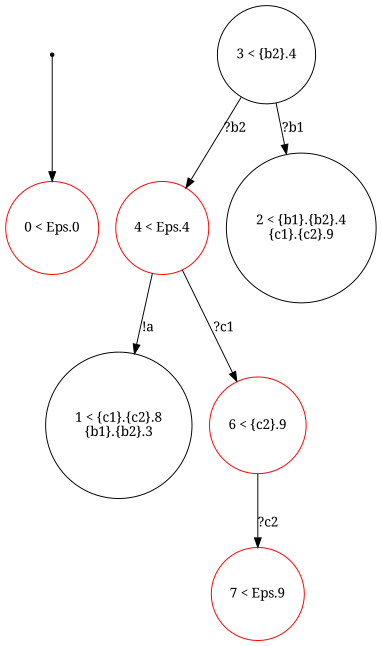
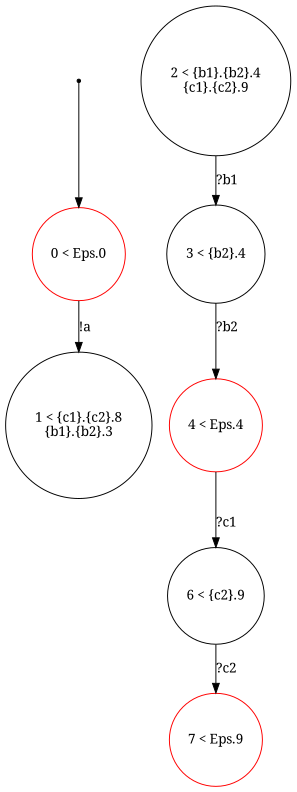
edge "3 < {b2}.4" -> "2 < {b1}.{b2}.4 {c1}.{c2}.9": reversed
edge "4 < Eps.4" -> "1 < {c1}.{c2}.8 {b1}.{b2}.3": now "0 < Eps.0" -> "1 < {c1}.{c2}.8 {b1}.{b2}.3"
node "6 < {c2}.9": color red -> black
